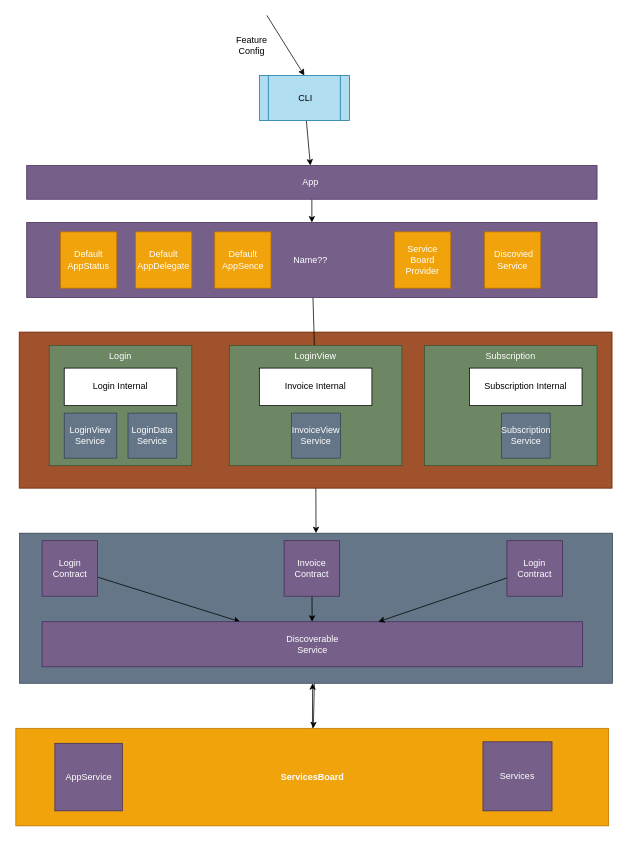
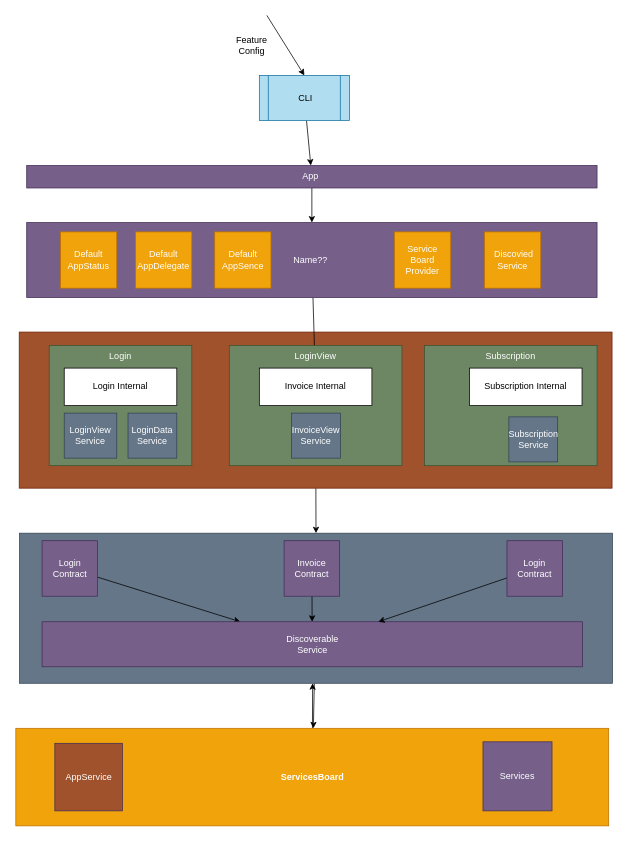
node "App": size 570x34 -> 570x23
node "Subscription Service": moved (525, 435) -> (533, 439)
node "AppService": fillcolor #76608a -> #a0522d
